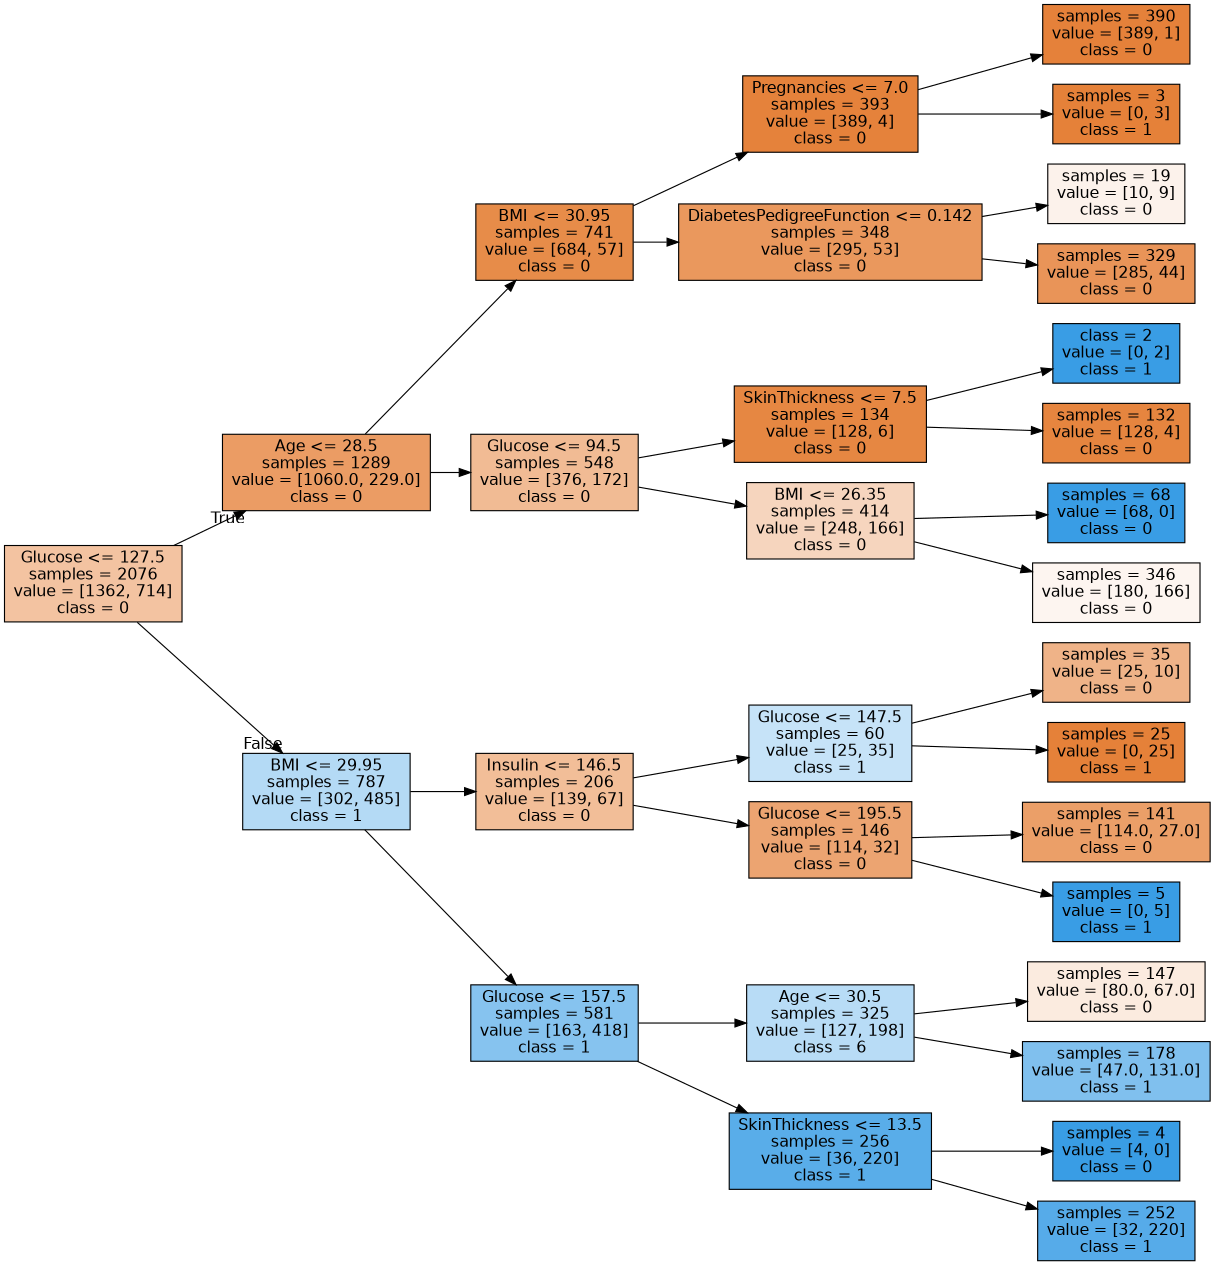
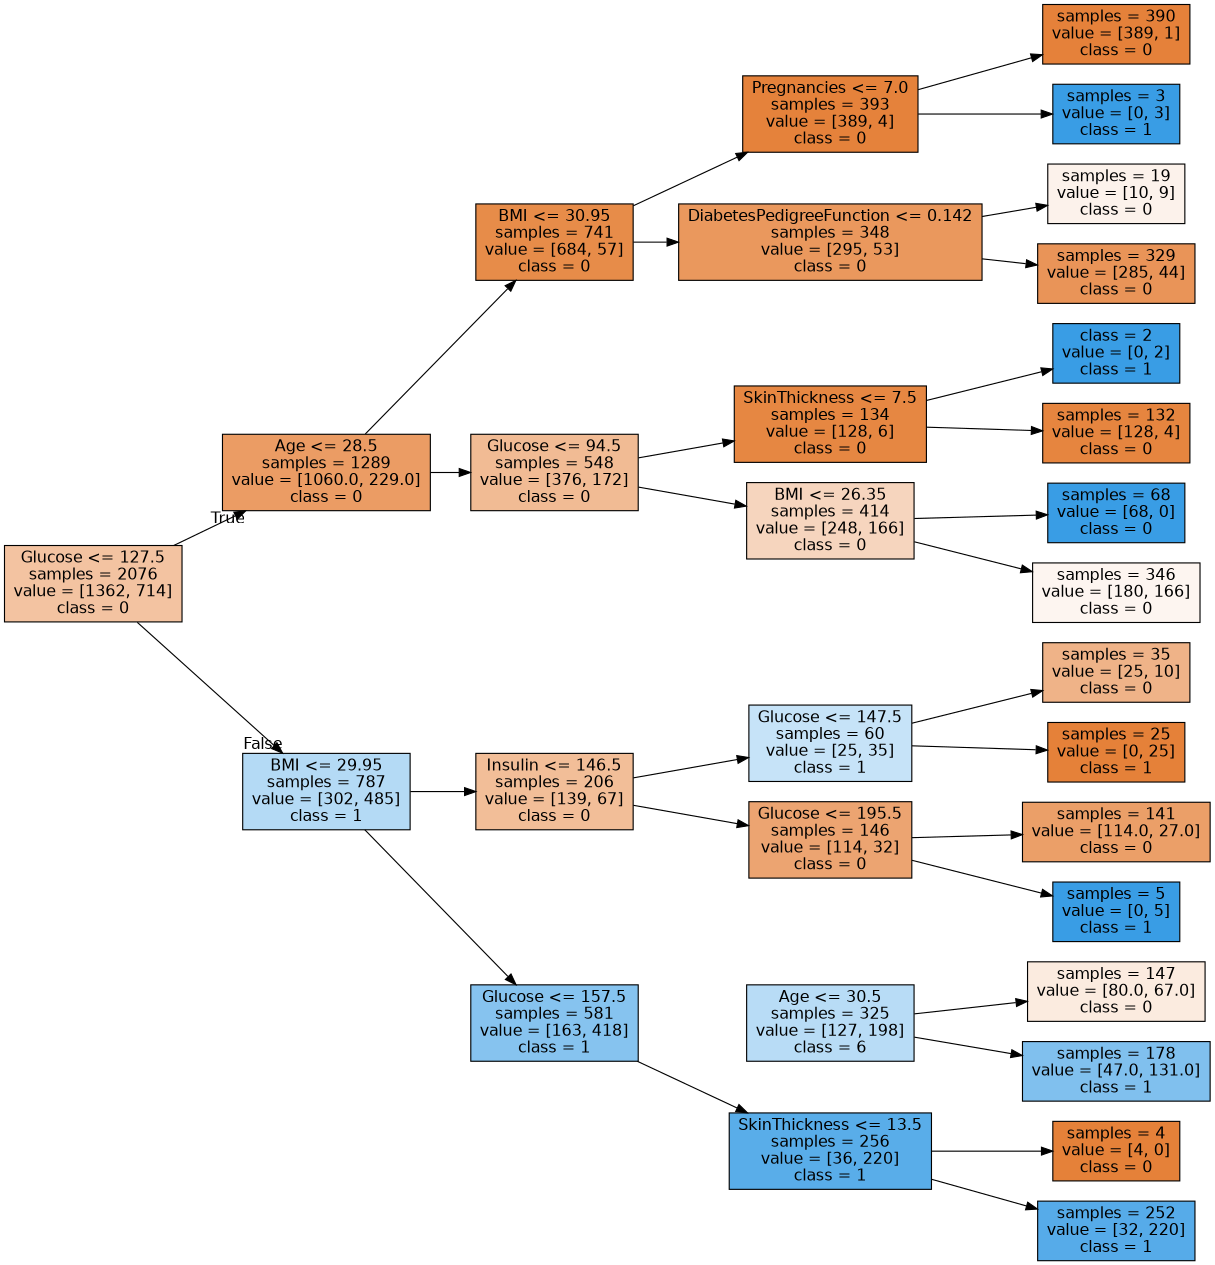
node "samples = 3 value = [0, 3] class = 1": fillcolor #e58139 -> #399de5
edge "Glucose <= 157.5 samples = 581 value = [163, 418] class = 1" -> "Age <= 30.5 samples = 325 value = [127, 198] class = 6": removed
node "samples = 4 value = [4, 0] class = 0": fillcolor #399de5 -> #e58139
